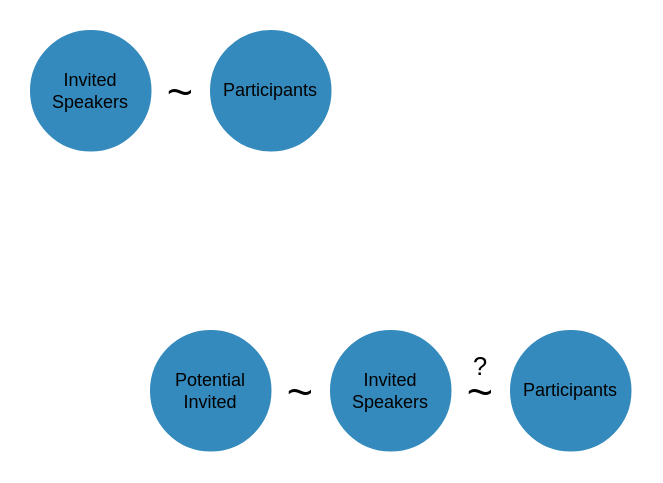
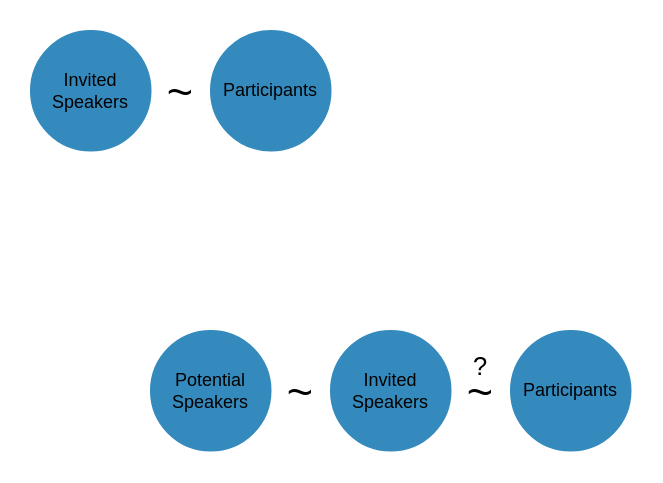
node "Potential Invited": label "Potential Invited" -> "Potential Speakers"
